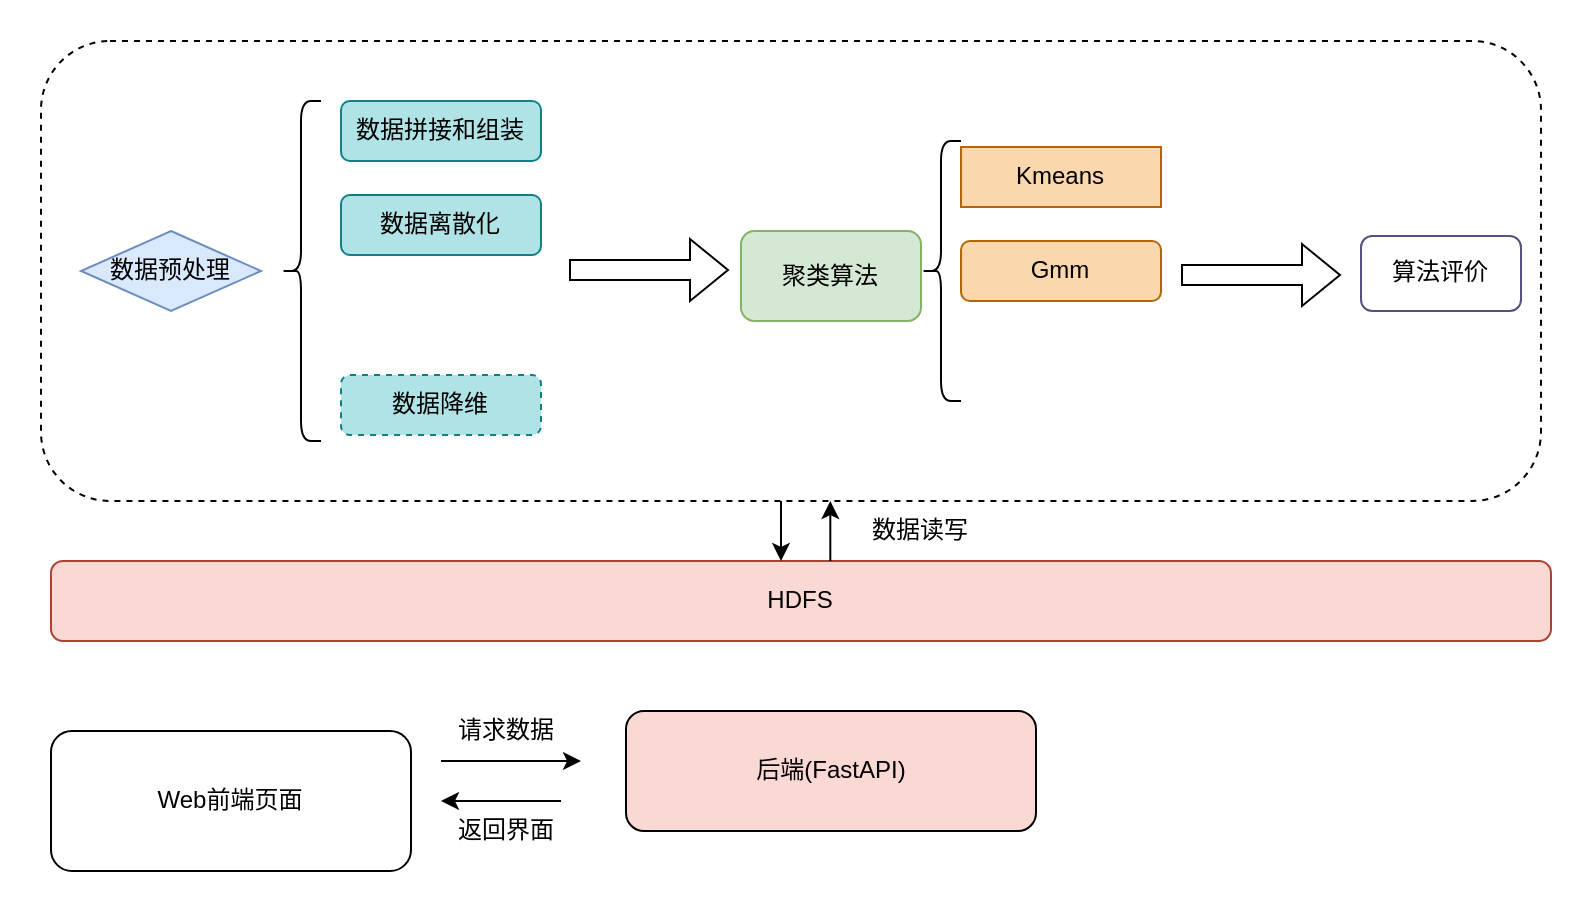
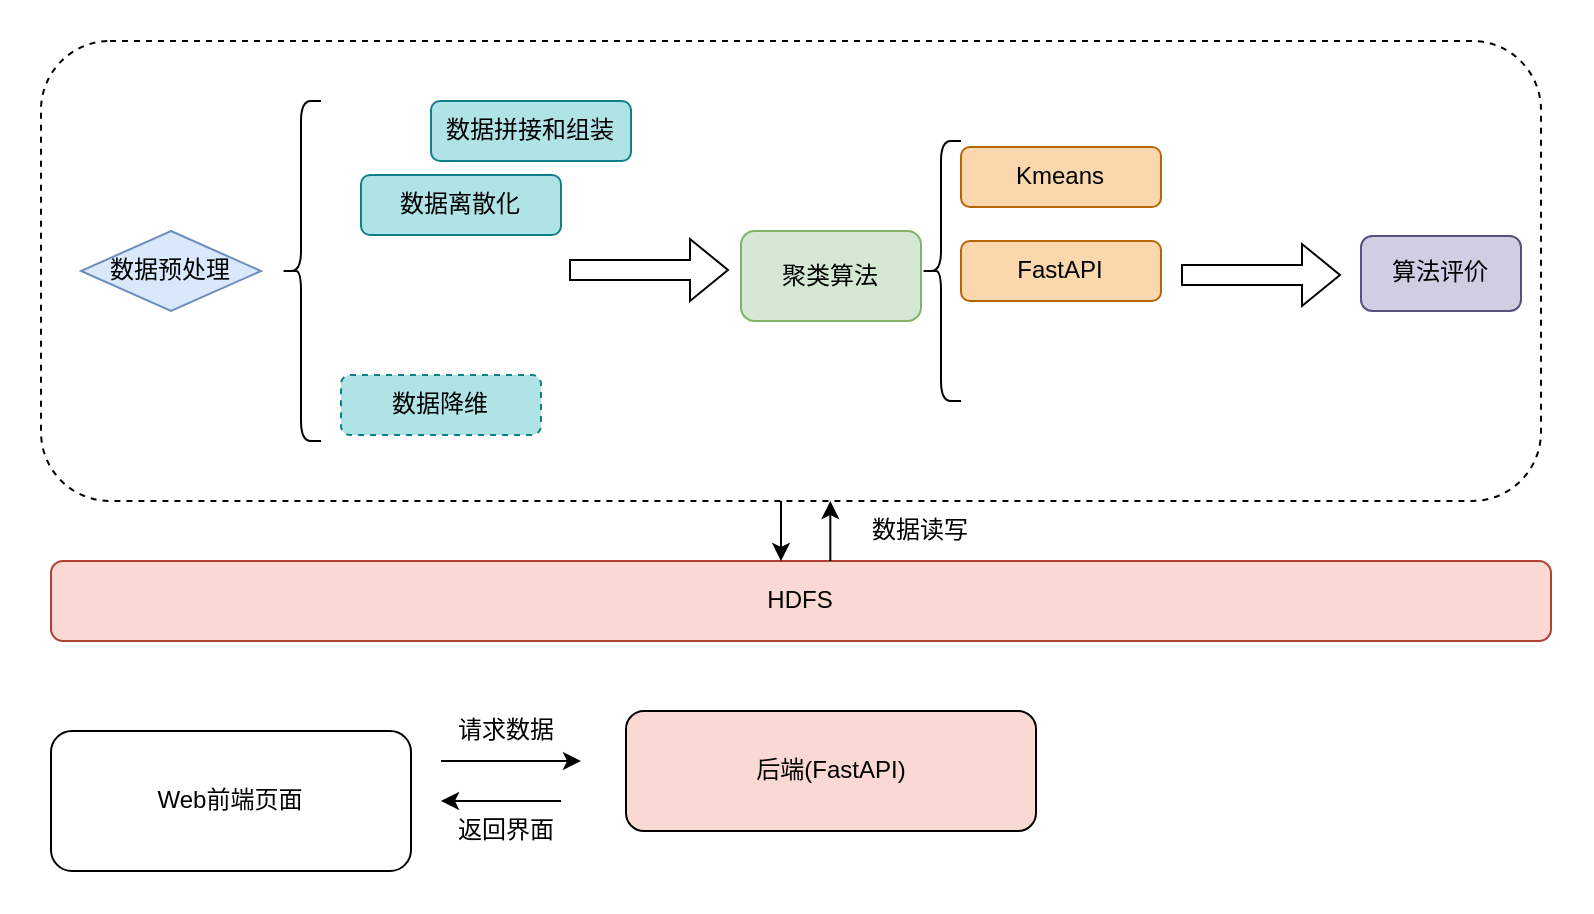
node "数据拼接和组装": moved (441, 131) -> (531, 131)
node "Kmeans": shape rectangle -> rounded rectangle
node "数据离散化": moved (441, 225) -> (461, 205)
node "Gmm": label "Gmm" -> "FastAPI"
node "算法评价": fillcolor #ffffff -> #d0cee2
